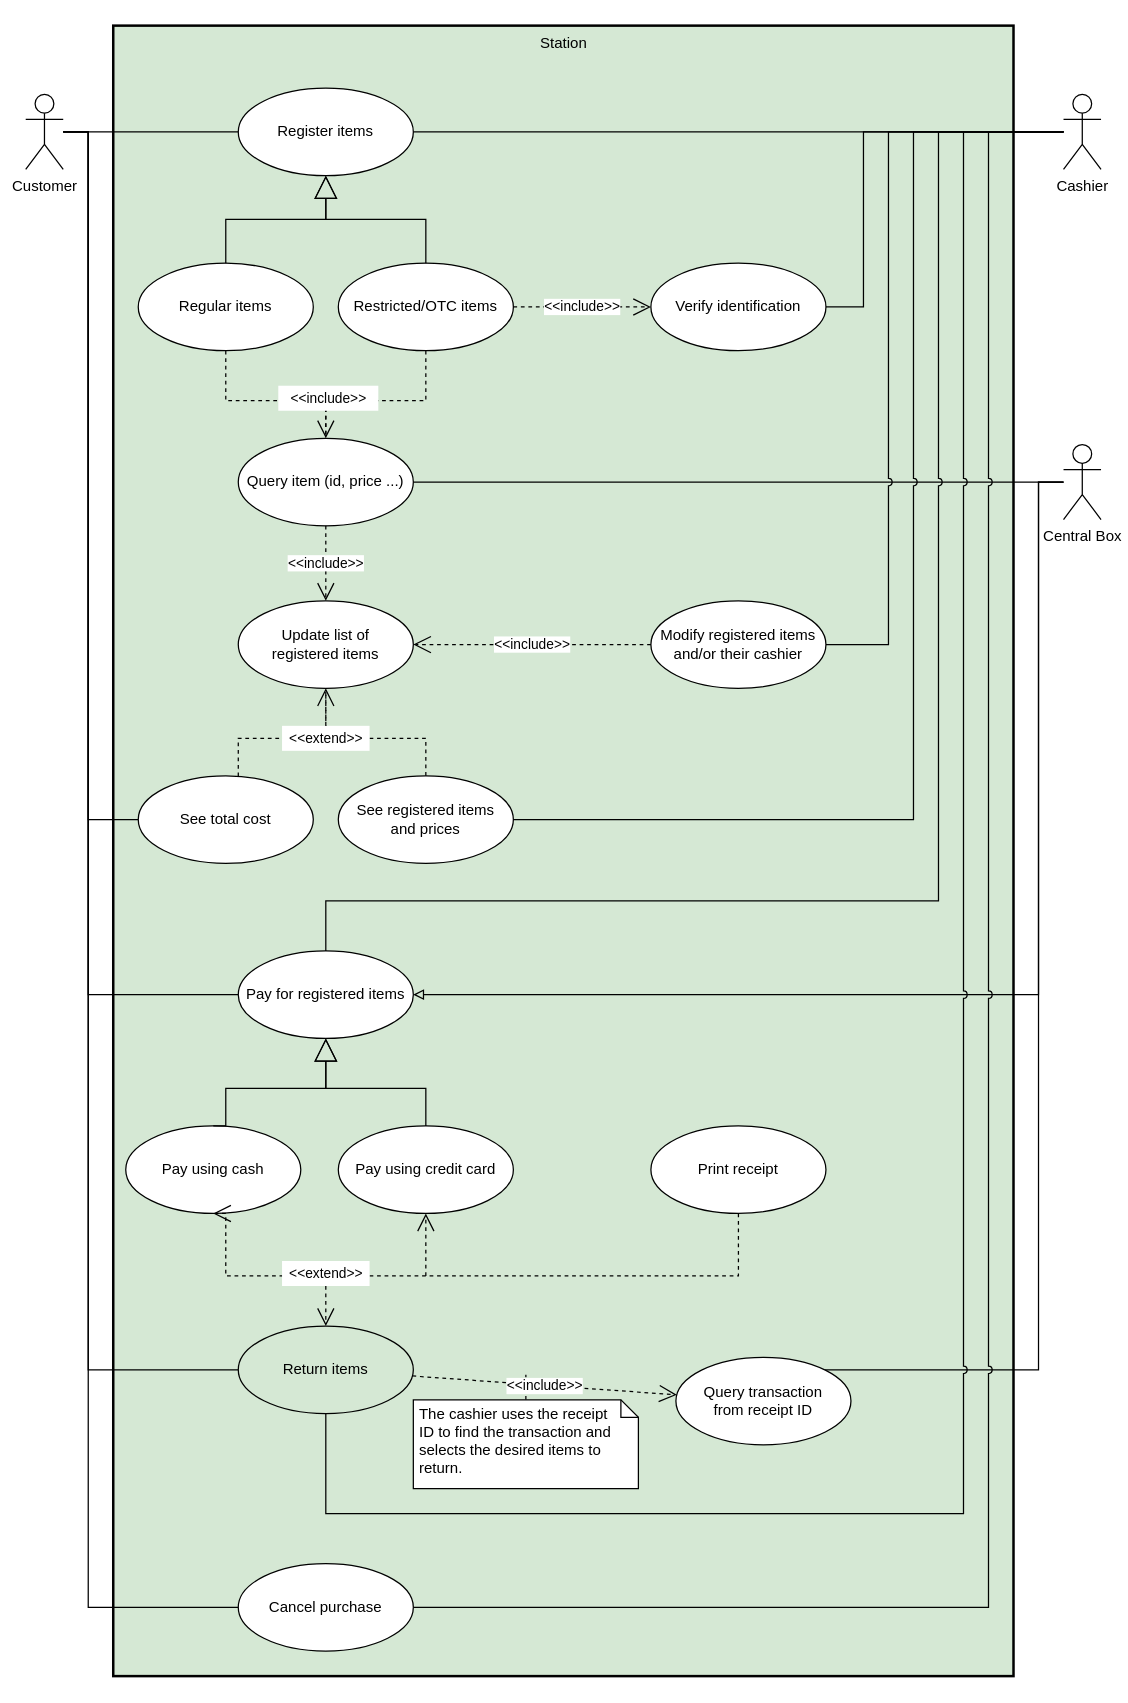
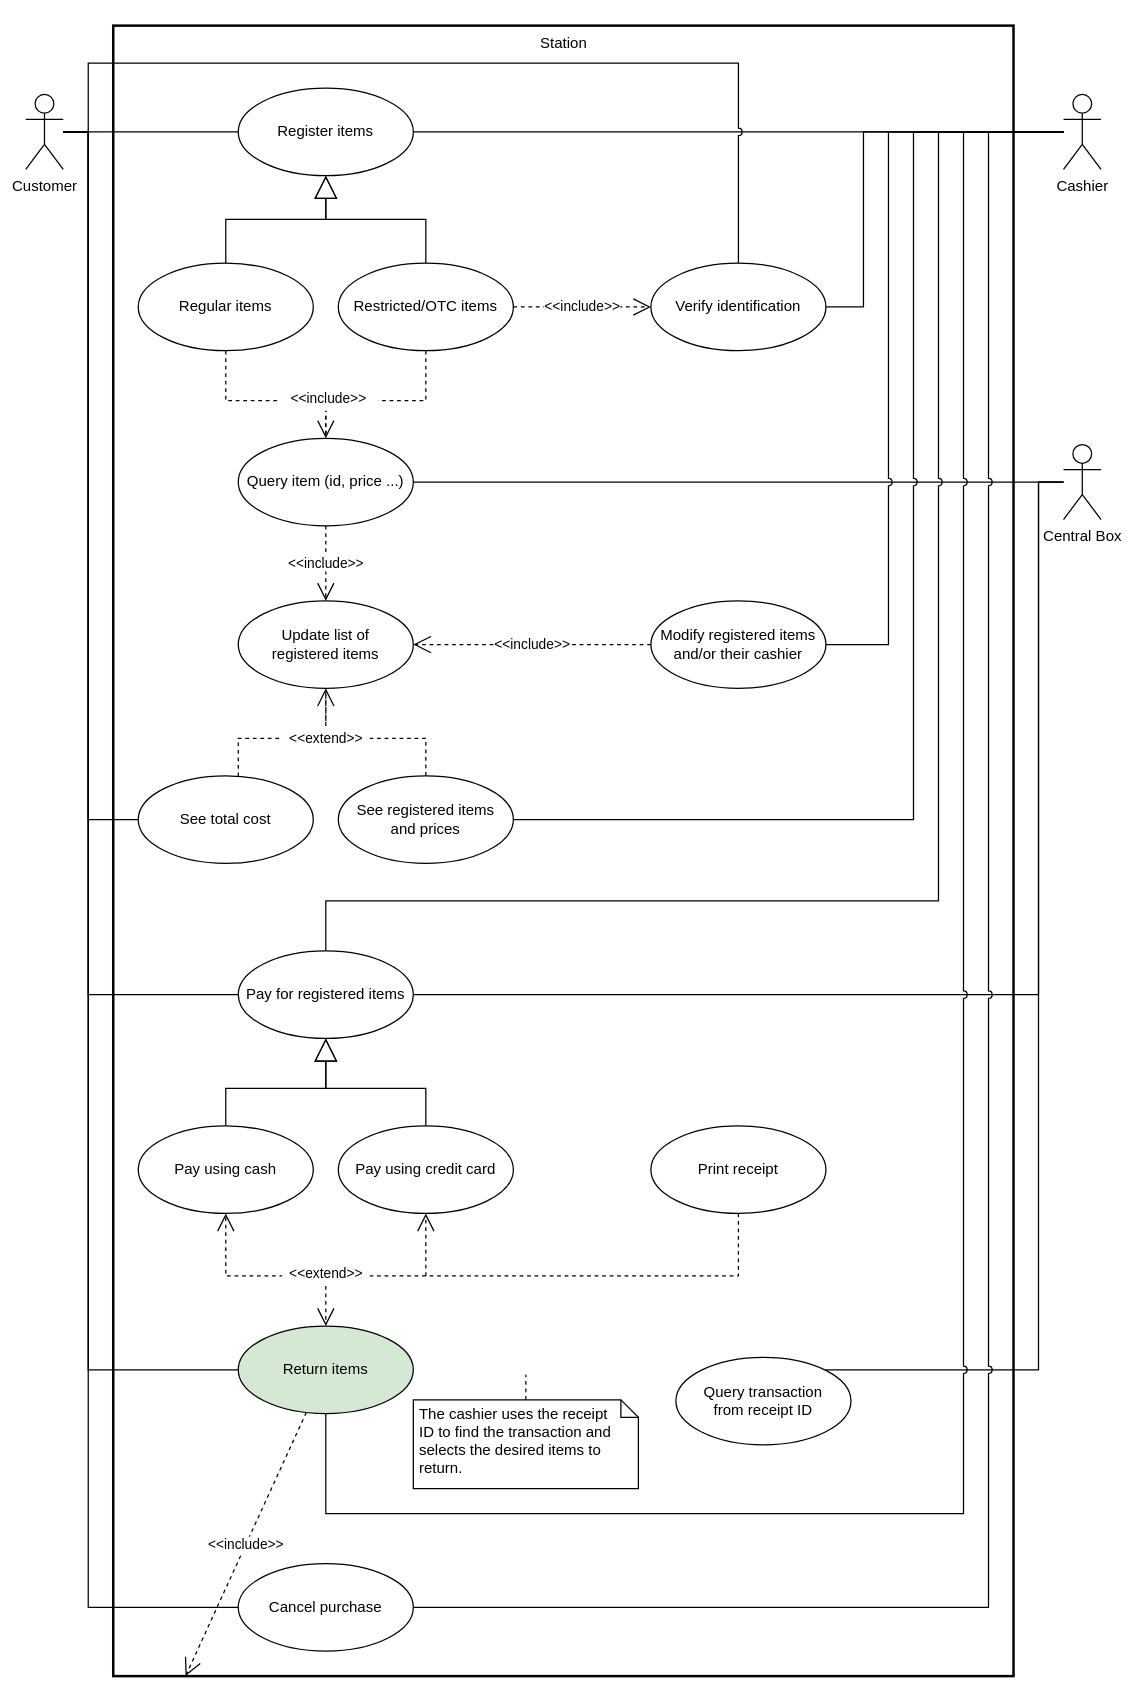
edge "Customer" -- "Verify identification": added
node "Station": fillcolor #d5e8d4 -> #ffffff
edge "Central Box" -> "Pay for registered items": arrowhead block -> none
node "Pay using cash": moved (213, 1169) -> (226, 1169)
edge "Return items" -> "Query transaction from receipt ID": now "Return items" -> "Station"
